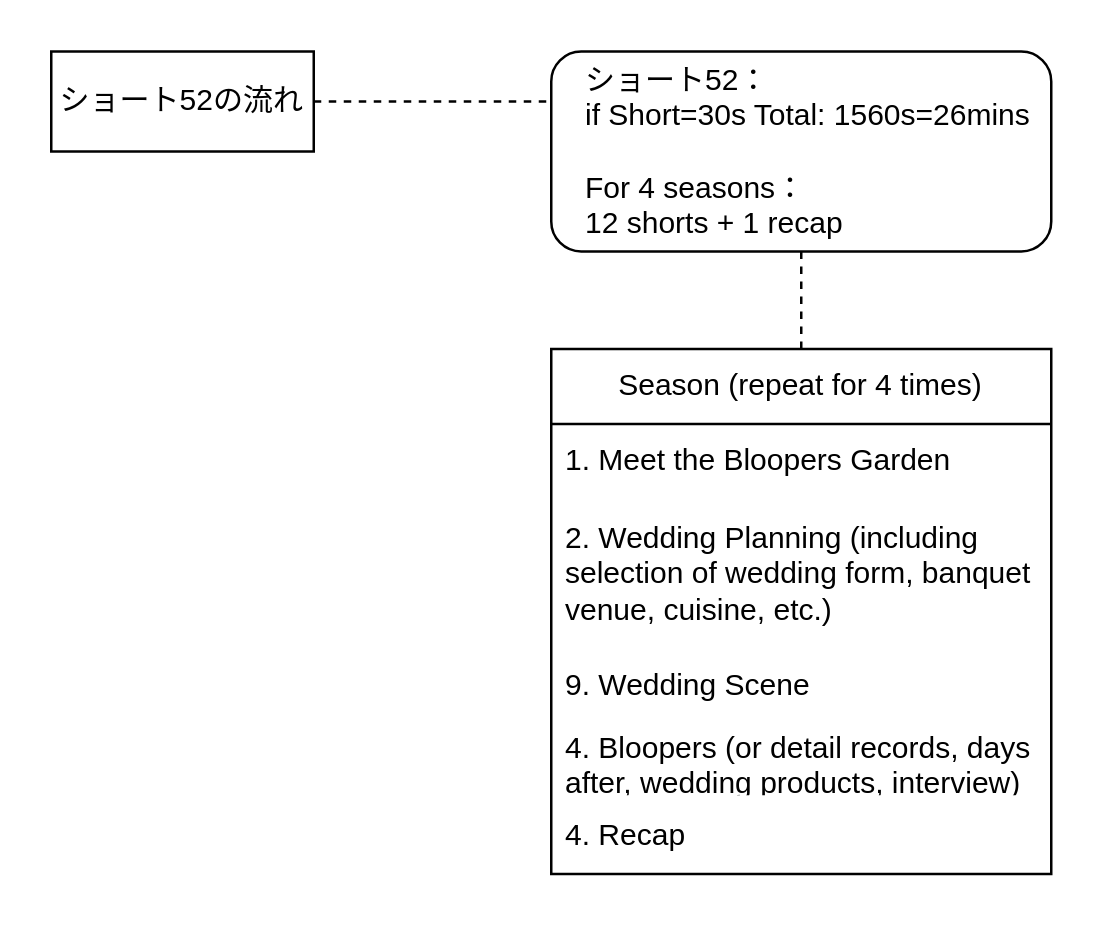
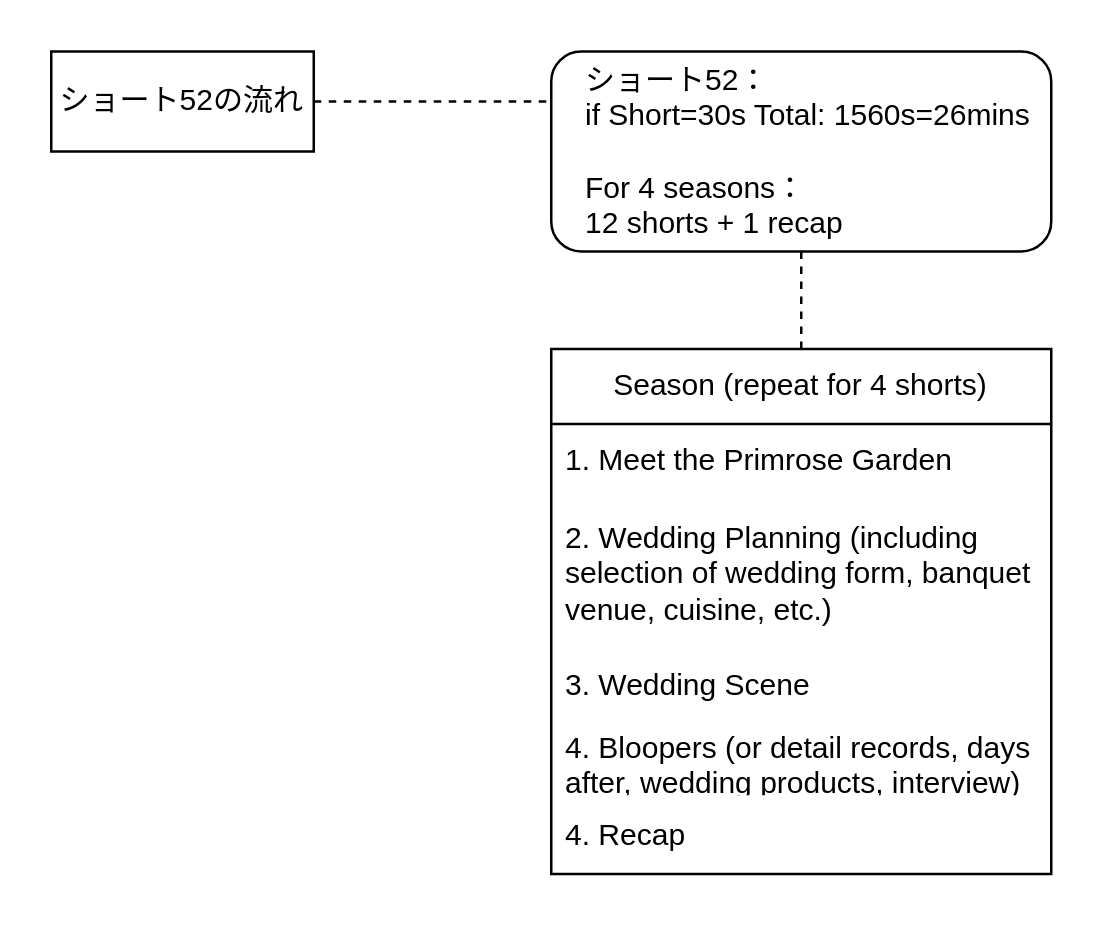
node "Season (repeat for 4 times)": label "Season (repeat for 4 times)" -> "Season (repeat for 4 shorts)"
node "1. Meet the Bloopers Garden": label "1. Meet the Bloopers Garden" -> "1. Meet the Primrose Garden"
node "9. Wedding Scene": label "9. Wedding Scene" -> "3. Wedding Scene"
